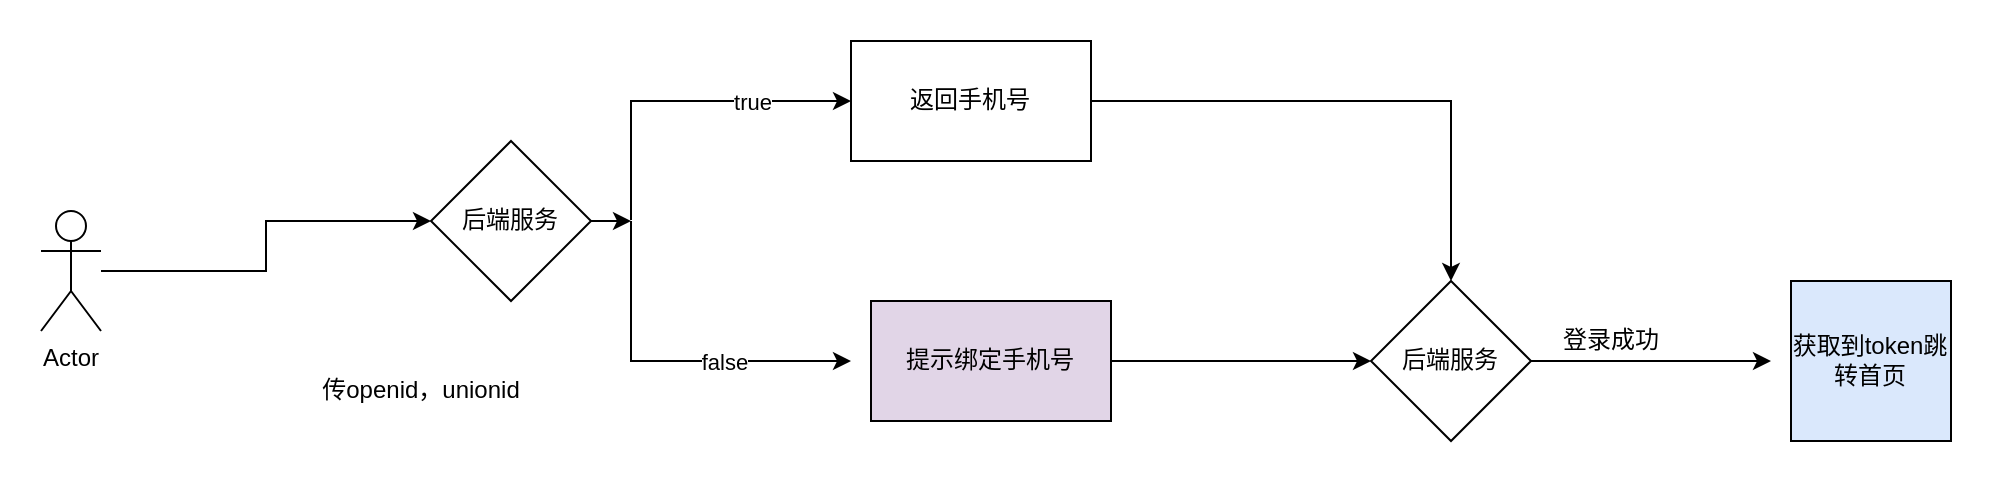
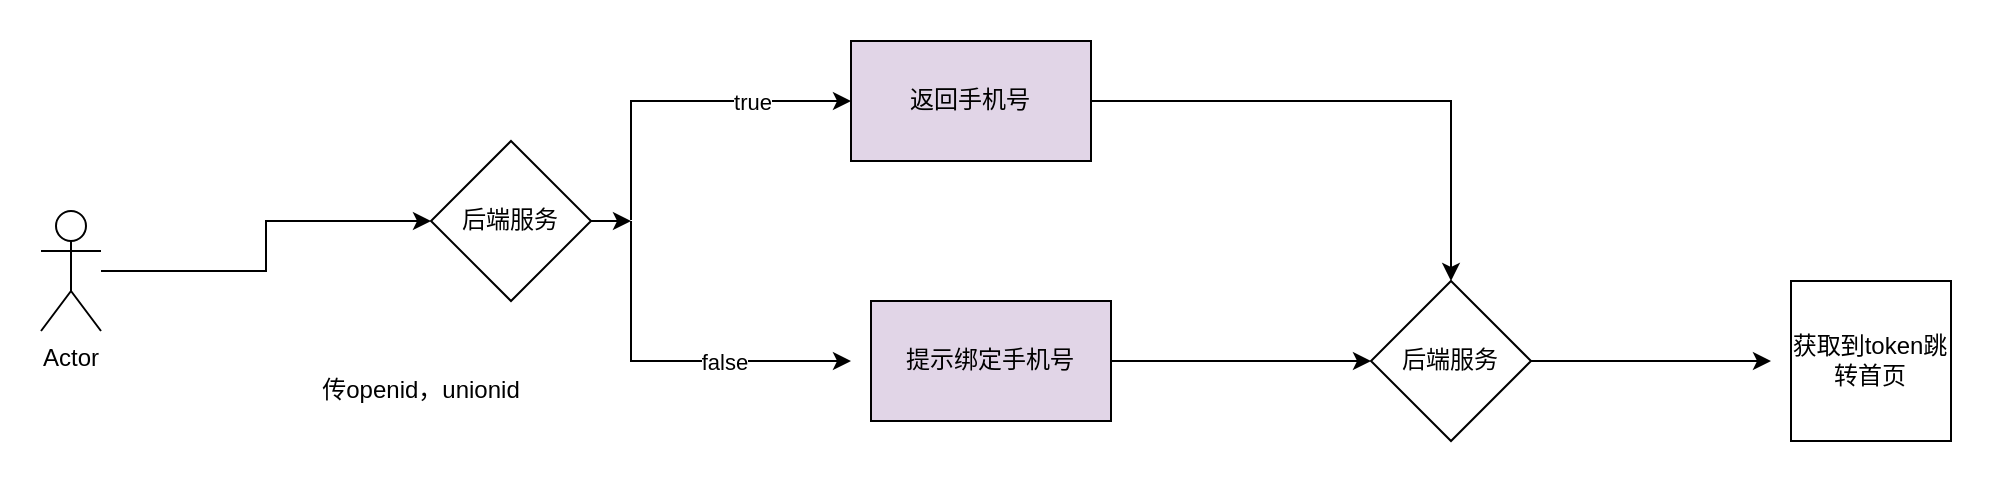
node "返回手机号": fillcolor #ffffff -> #e1d5e7
node "登录成功": removed
node "获取到token跳转首页": fillcolor #dae8fc -> #ffffff
